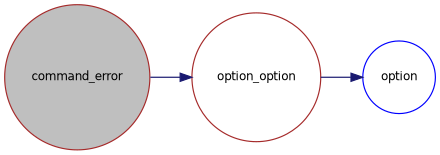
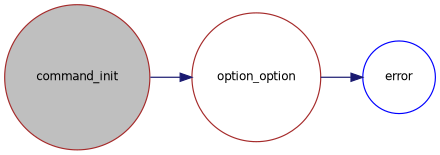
node "command_error": label "command_error" -> "command_init"
node "option": label "option" -> "error"
